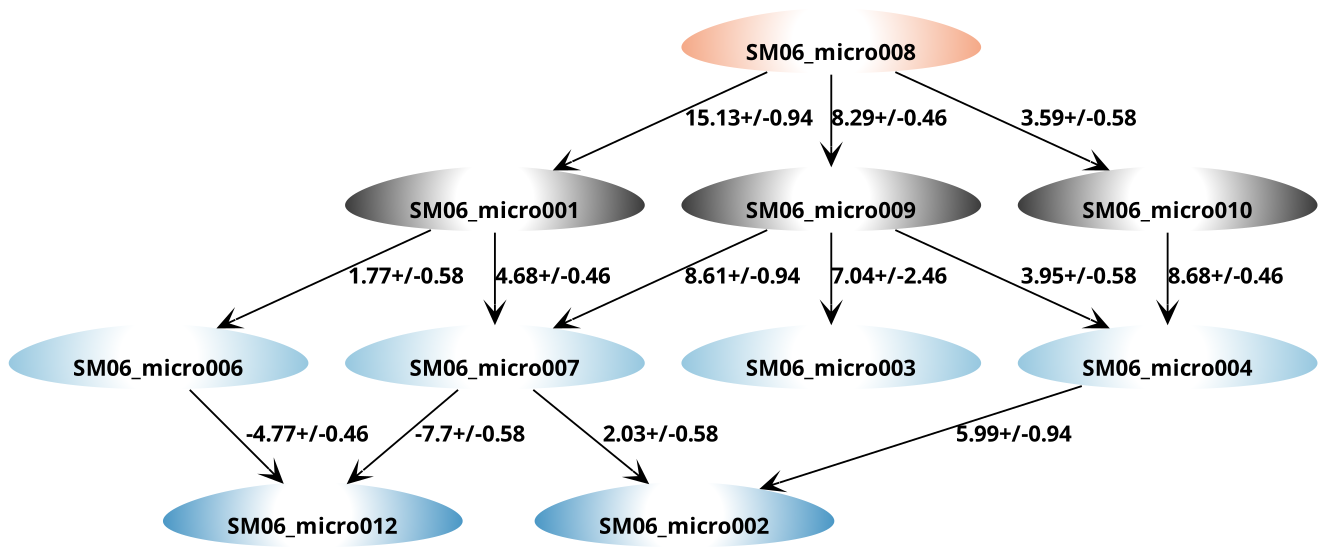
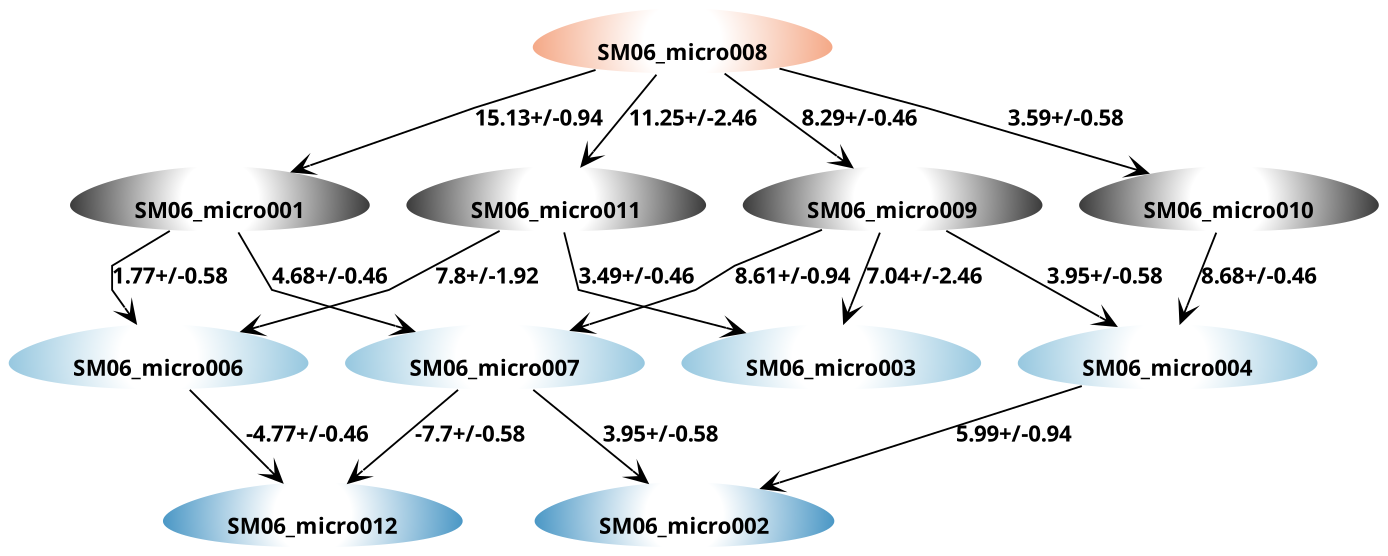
node "SM06_micro011": added
edge "SM06_micro007" -> "SM06_micro002": label "2.03+/-0.58" -> "3.95+/-0.58"
